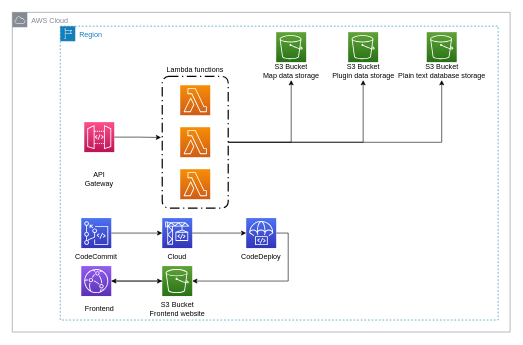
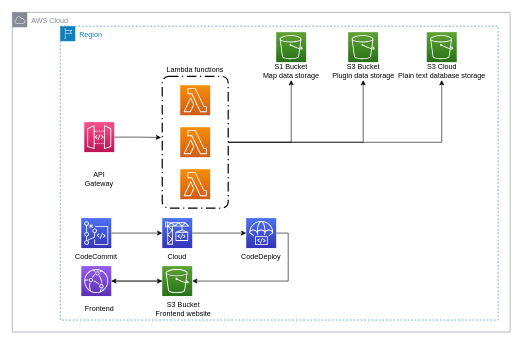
node "S3 Bucket Map data storage": label "S3 Bucket Map data storage" -> "S1 Bucket Map data storage"
node "S3 Bucket Plain text database storage": label "S3 Bucket Plain text database storage" -> "S3 Cloud Plain text database storage"
node "S3 Bucket Frontend website": moved (177, 309) -> (183, 309)
